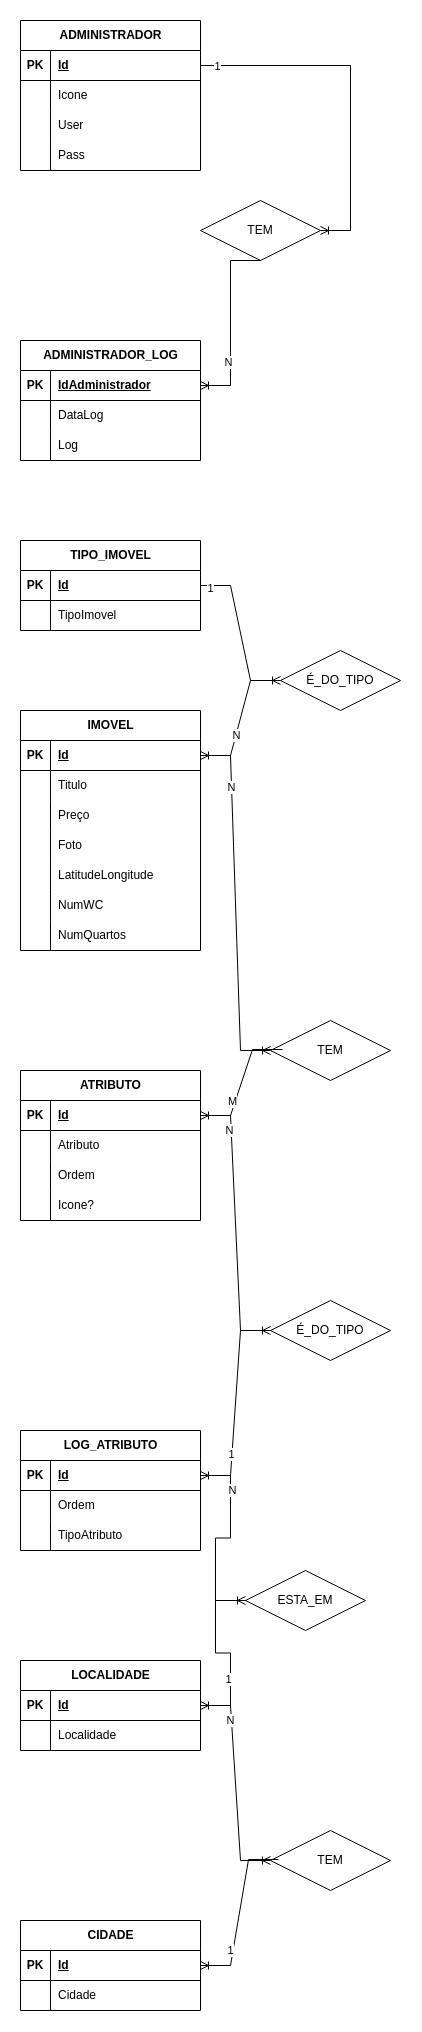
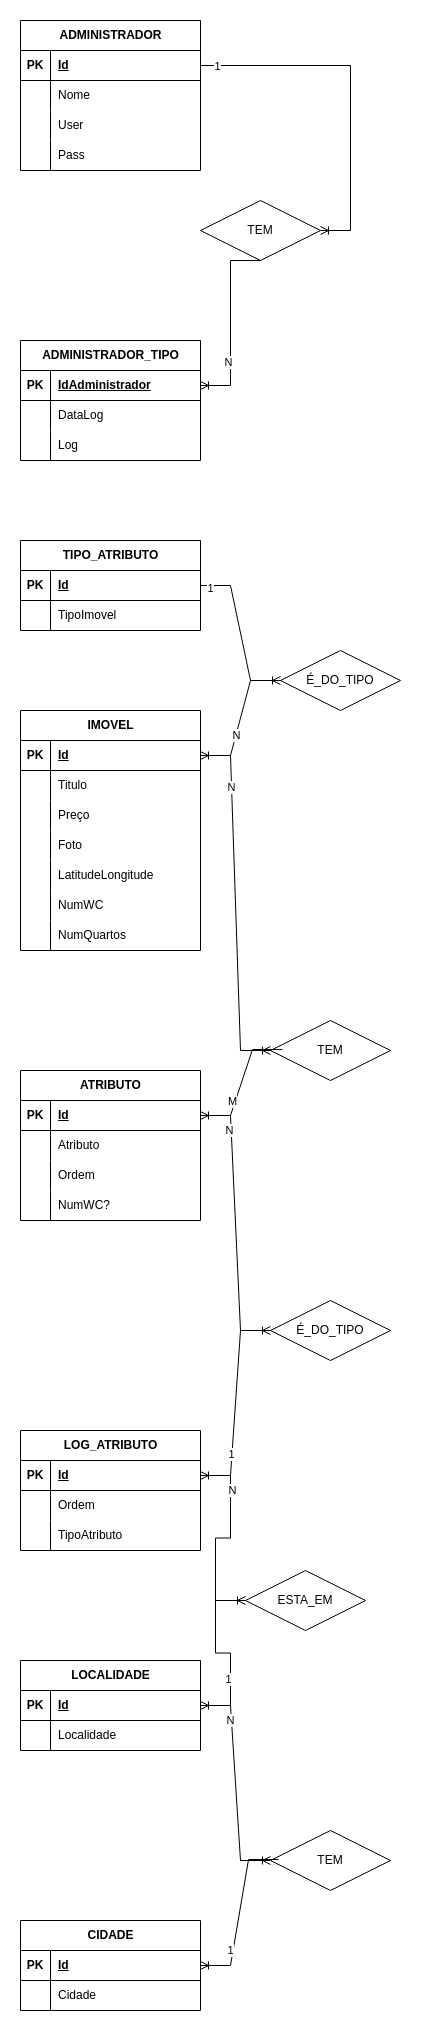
node "Icone": label "Icone" -> "Nome"
node "ADMINISTRADOR_LOG": label "ADMINISTRADOR_LOG" -> "ADMINISTRADOR_TIPO"
node "TIPO_IMOVEL": label "TIPO_IMOVEL" -> "TIPO_ATRIBUTO"
node "Icone?": label "Icone?" -> "NumWC?"
